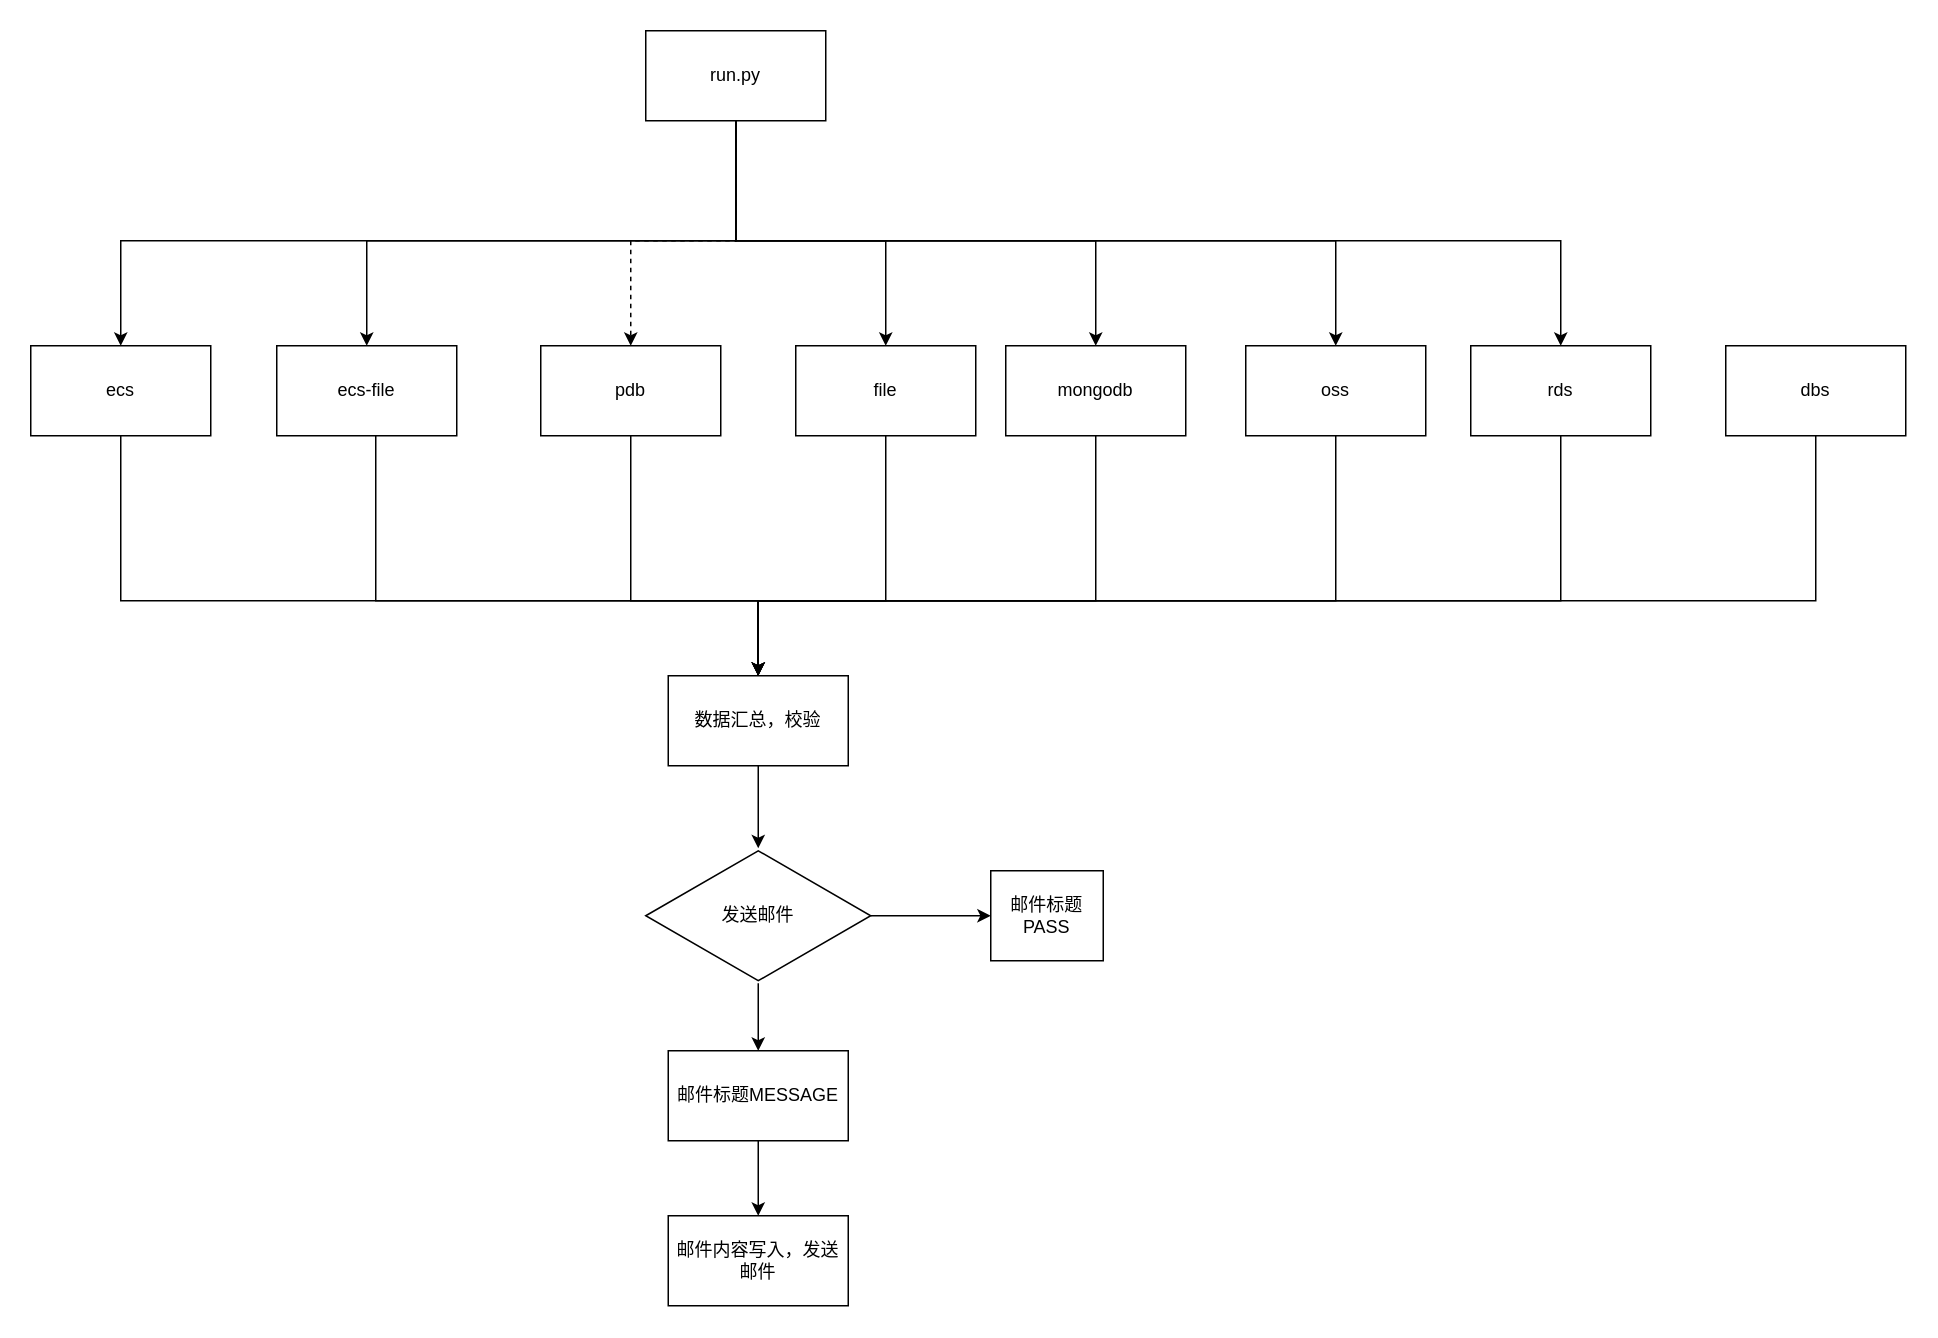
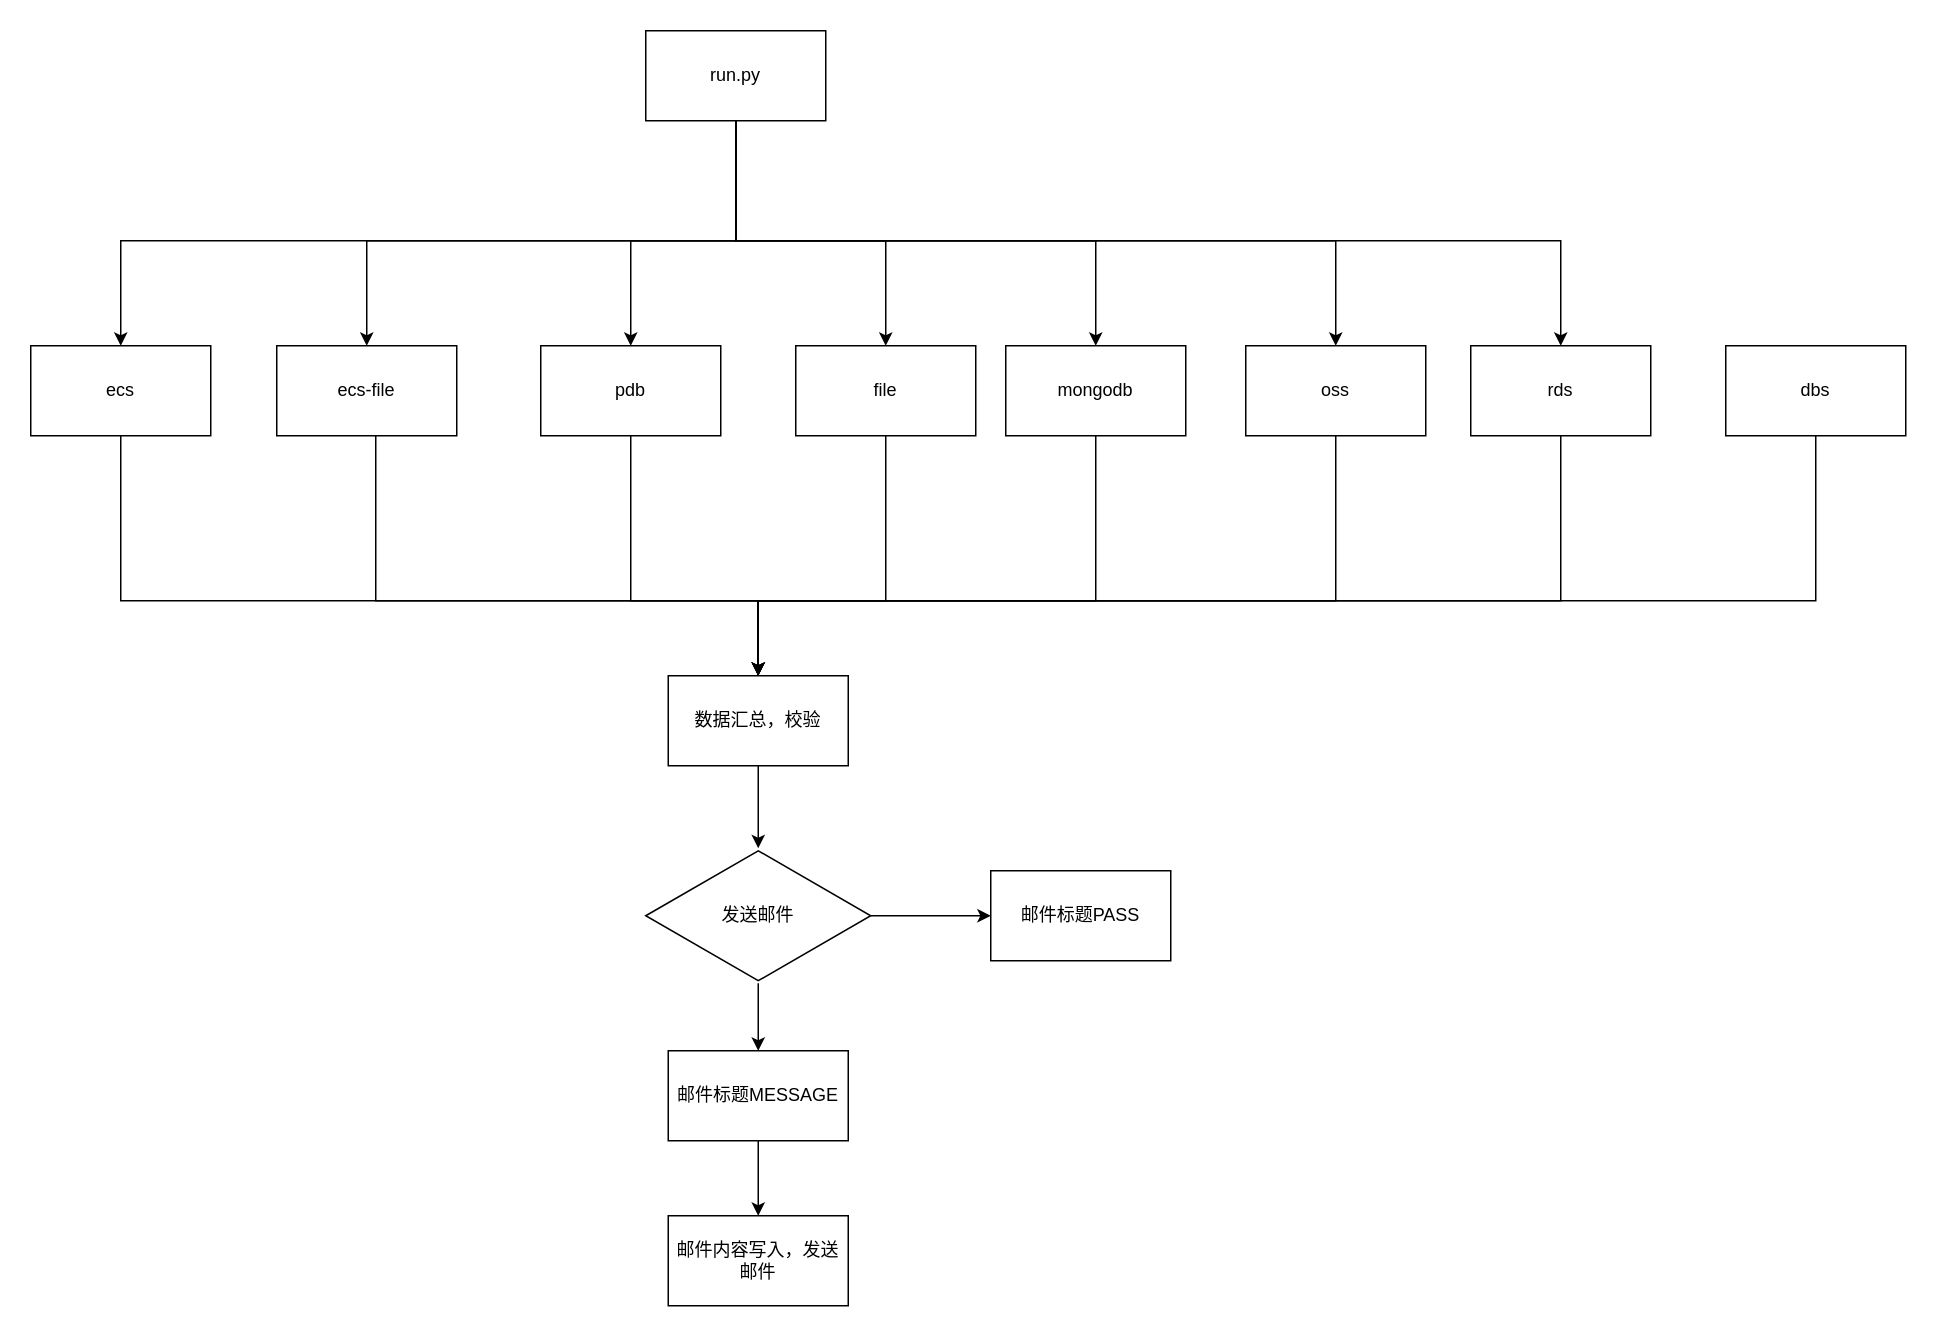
edge "run.py" -> "pdb": style dashed -> solid
node "邮件标题PASS": size 113x90 -> 180x90
